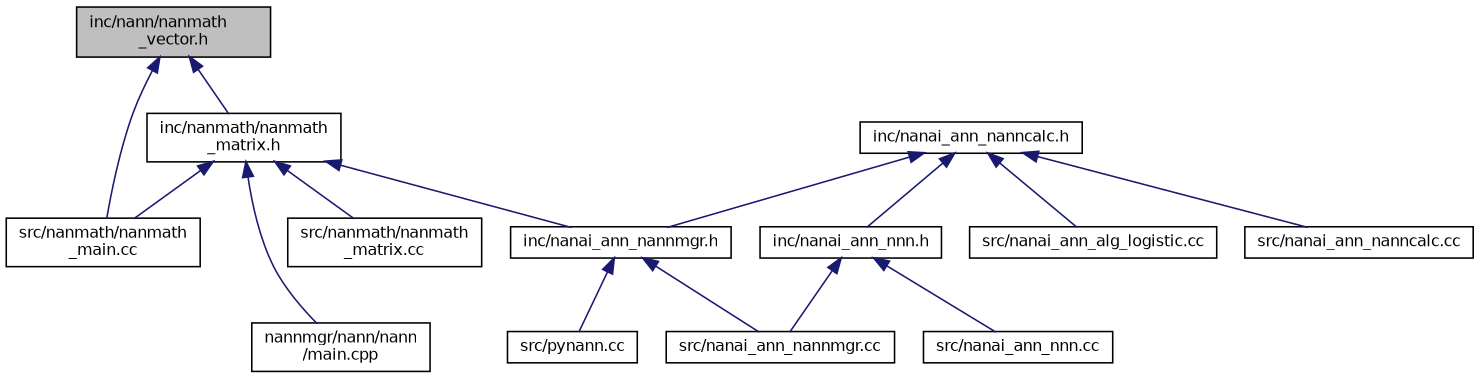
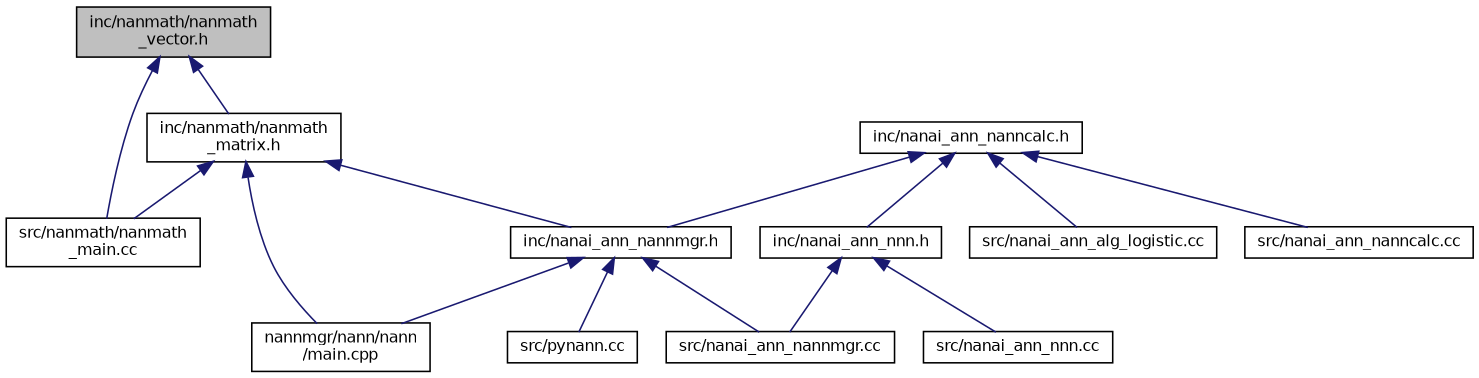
node "inc/nann/nanmath _vector.h": label "inc/nann/nanmath _vector.h" -> "inc/nanmath/nanmath _vector.h"
node "src/nanmath/nanmath _matrix.cc": removed
edge "nannmgr/nann/nann /main.cpp" -> "inc/nanai_ann_nannmgr.h": added
